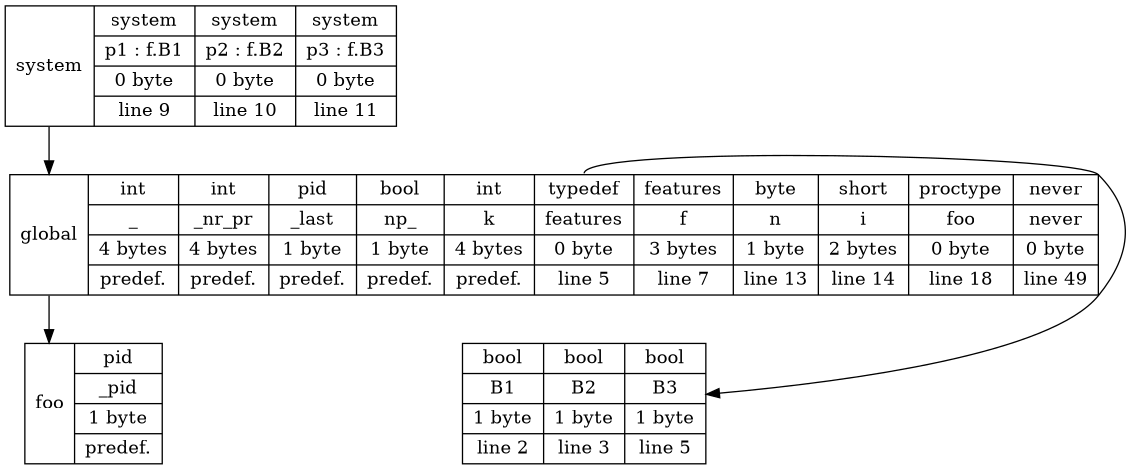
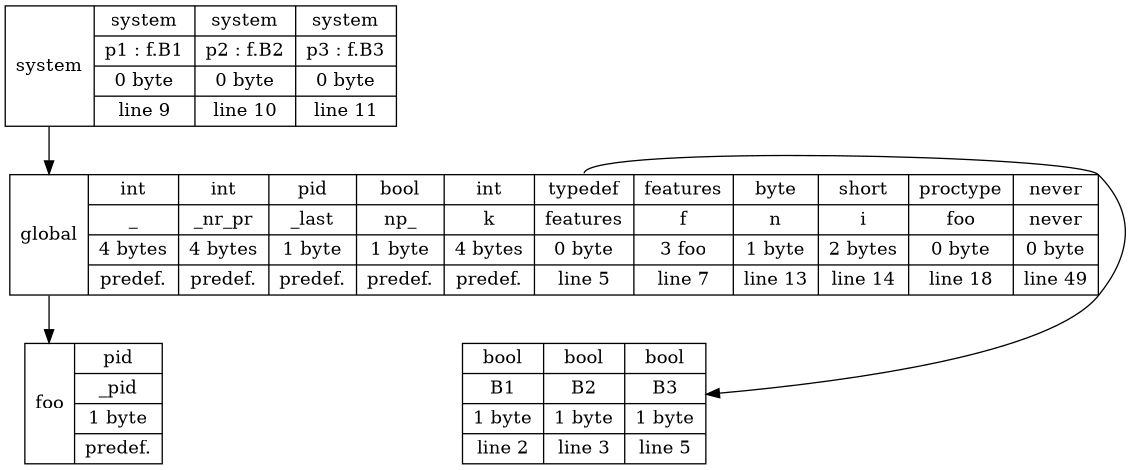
node "global": text "3 bytes" -> "3 foo"
